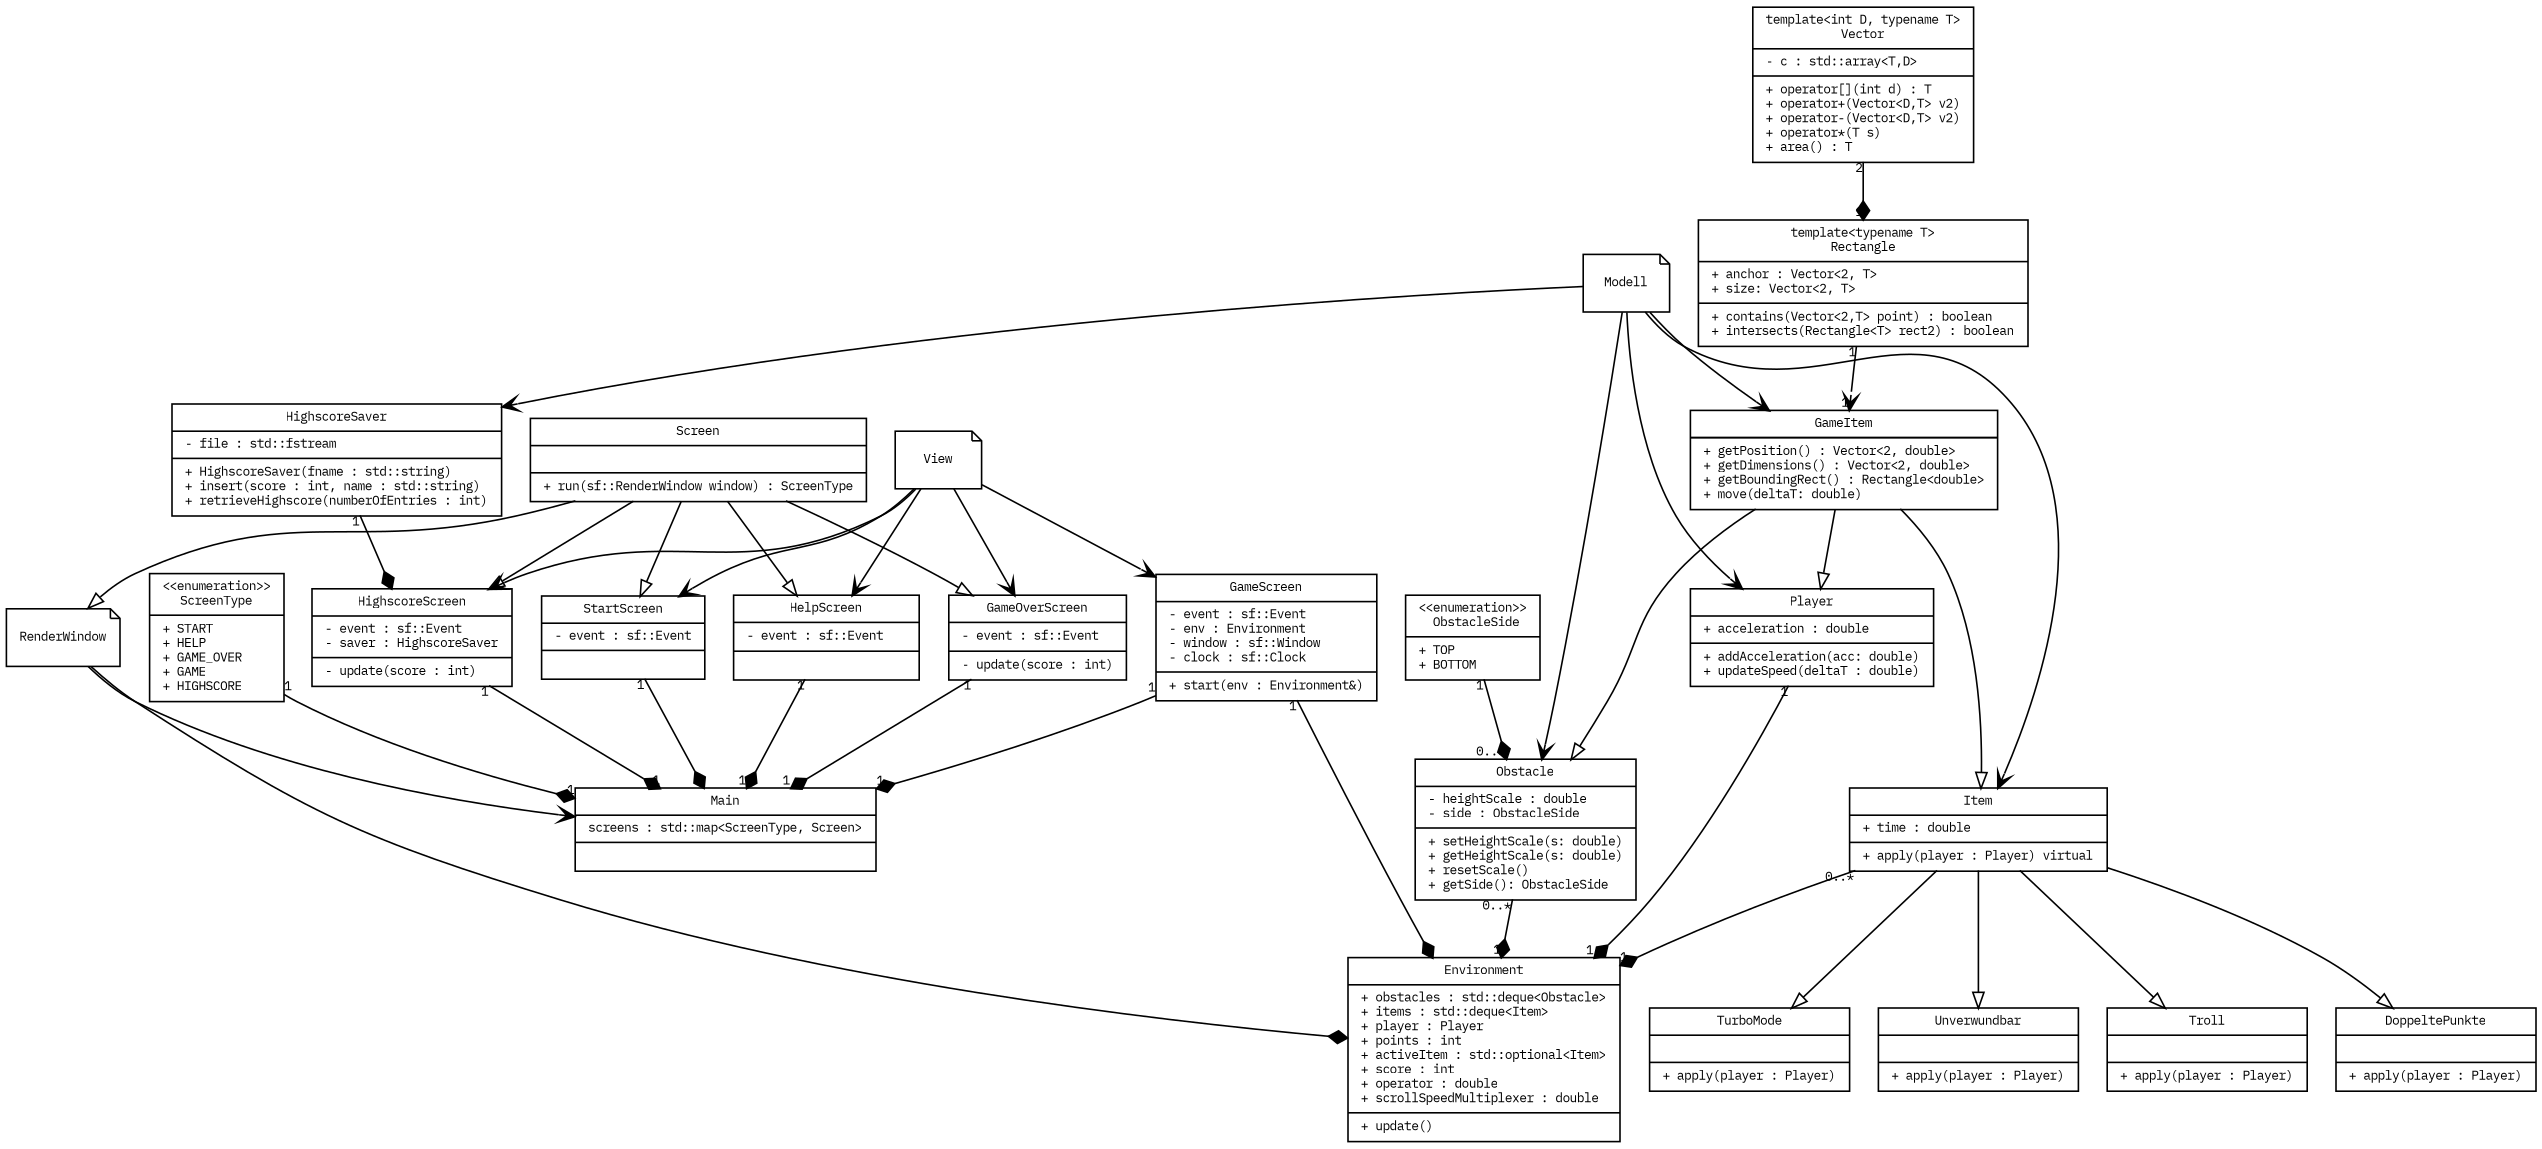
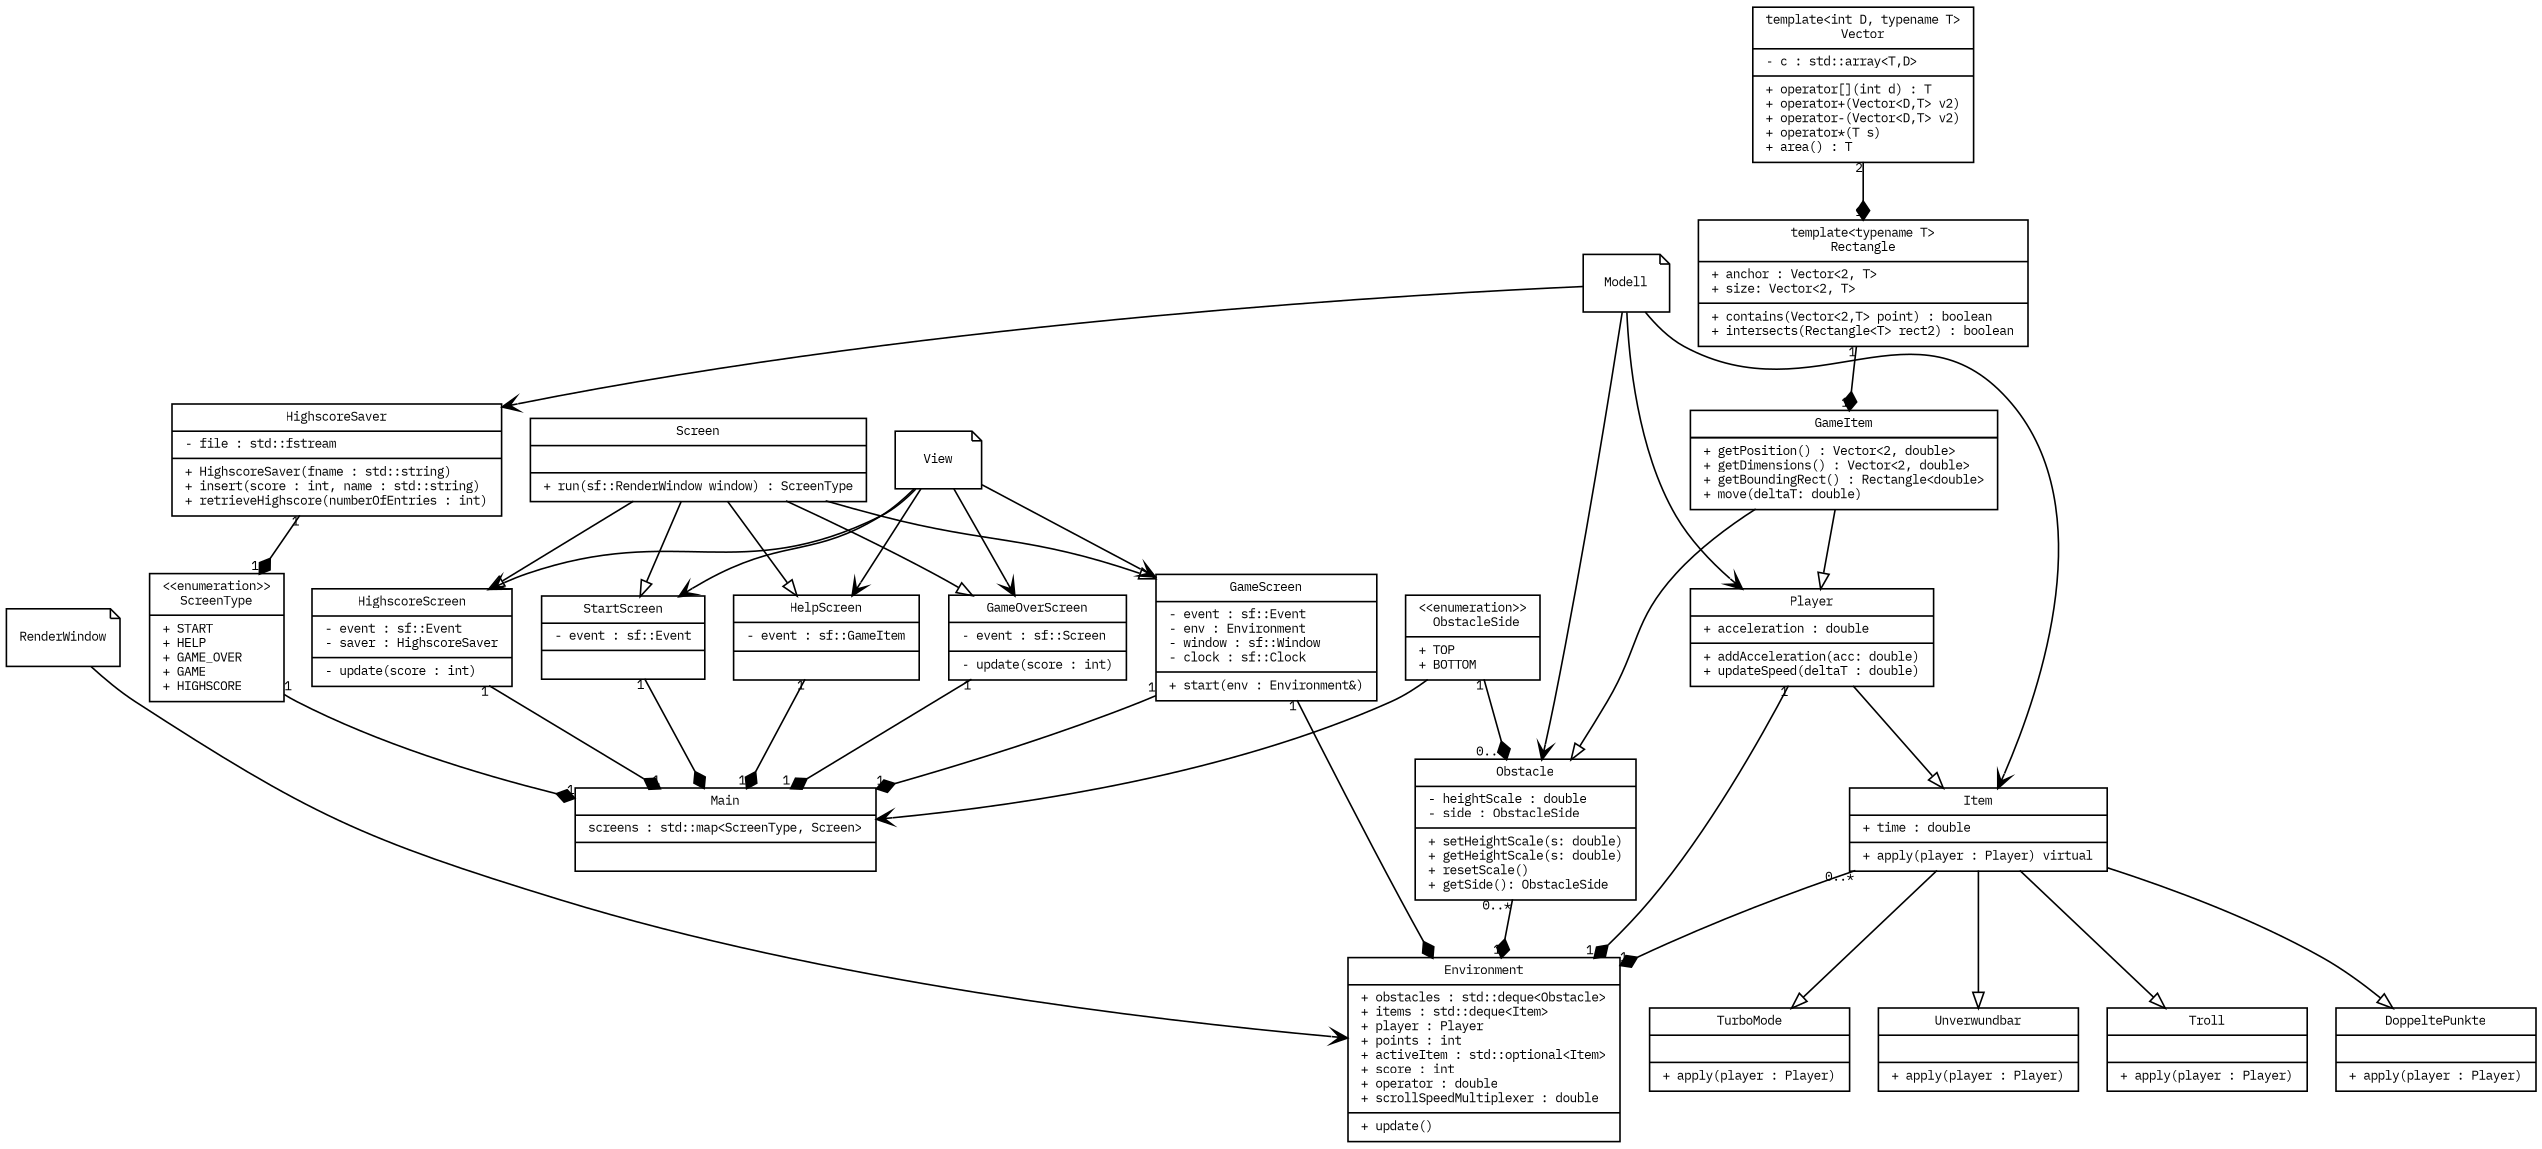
edge "Modell" -> "GameItem": removed
edge "template<typename T>" -> "GameItem": arrowhead vee -> diamond
edge "Screen" -> "RenderWindow": now "Screen" -> "GameScreen"
edge "HighscoreSaver" -> "HighscoreScreen": now "HighscoreSaver" -> "ScreenType"
edge "GameItem" -> "Item": now "Player" -> "Item"
node "HelpScreen": text "- event : sf::Event" -> "- event : sf::GameItem"
node "GameOverScreen": text "- event : sf::Event" -> "- event : sf::Screen"
edge "RenderWindow" -> "Main": now "ObstacleSide" -> "Main"
edge "RenderWindow" -> "Environment": arrowhead diamond -> vee
